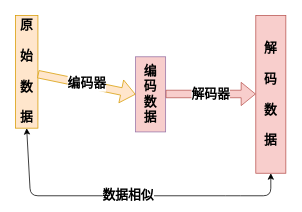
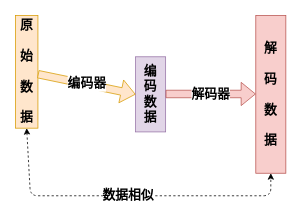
node "编 码 数 据": fillcolor #f8cecc -> #e1d5e7
edge "原 始 数 据" -- "解 码 数 据": style solid -> dashed
